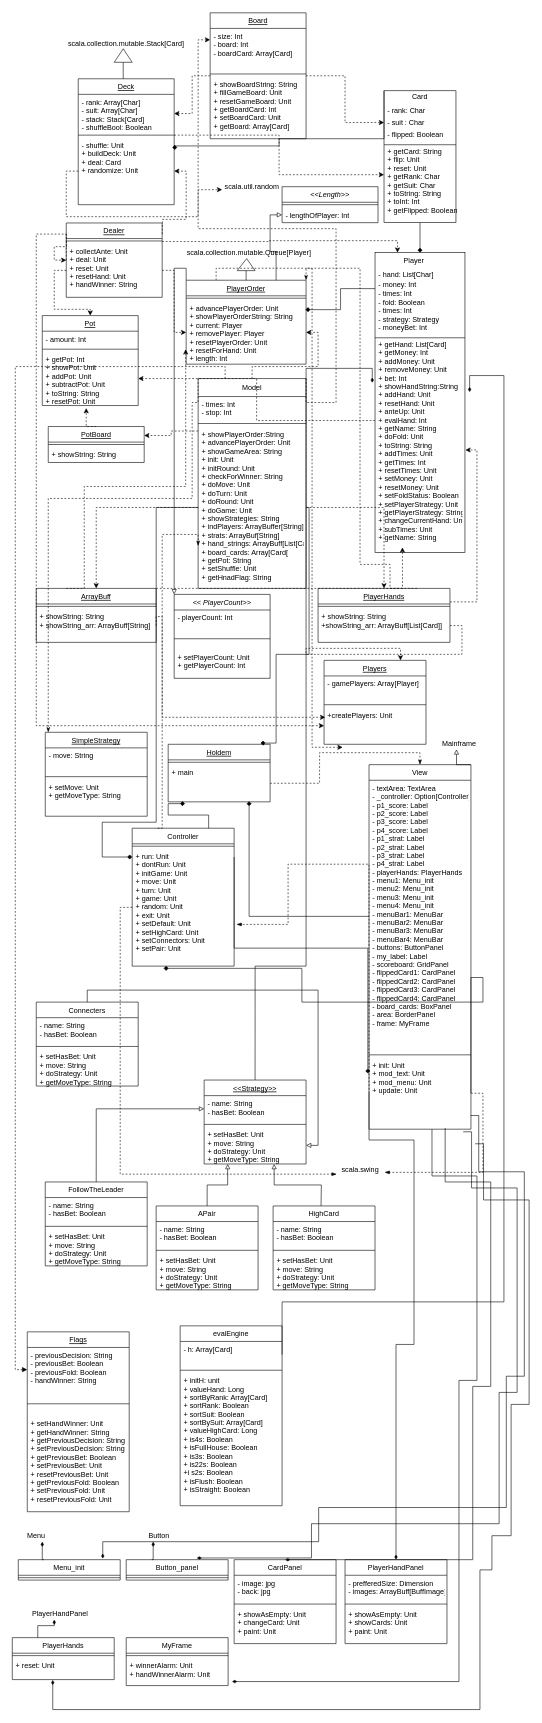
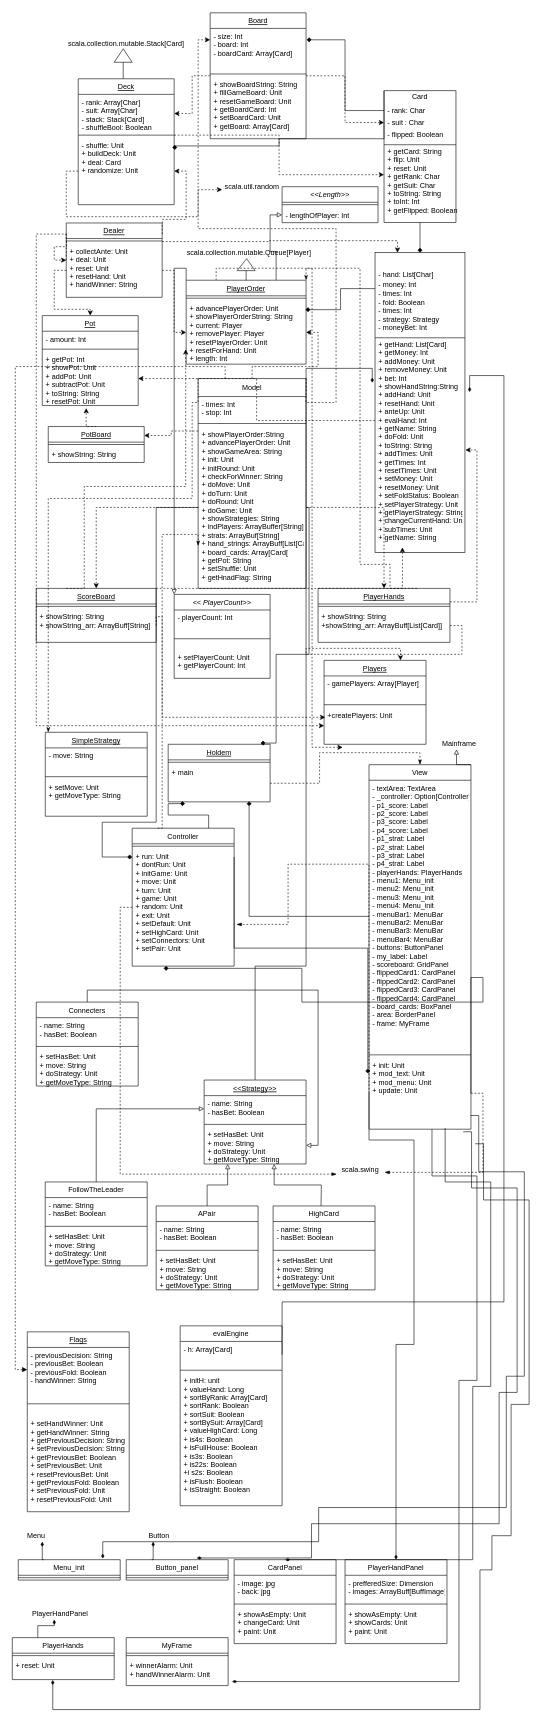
edge "- rank: Char" -> "- board: Int - boardCard: Array[Card]": added
node "Player": removed
node "ArrayBuff": label "ArrayBuff" -> "ScoreBoard"
